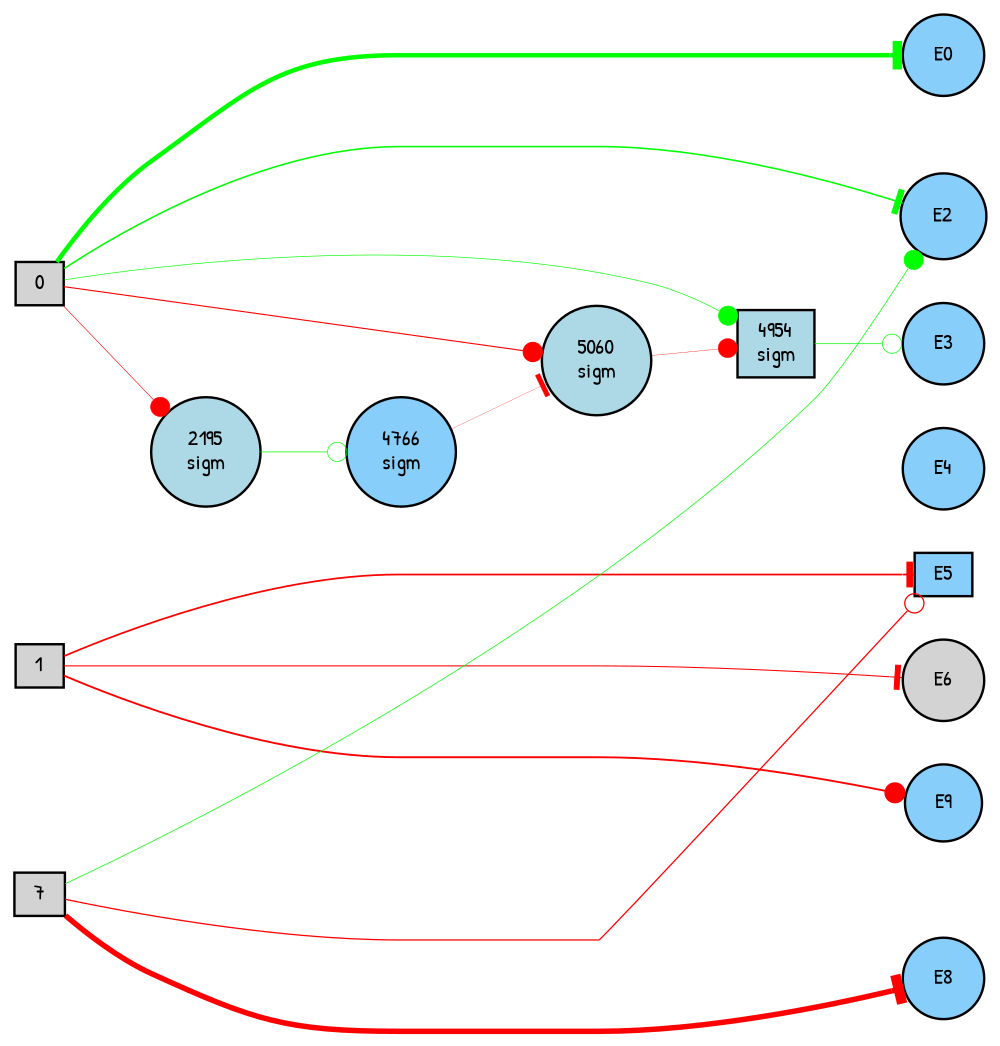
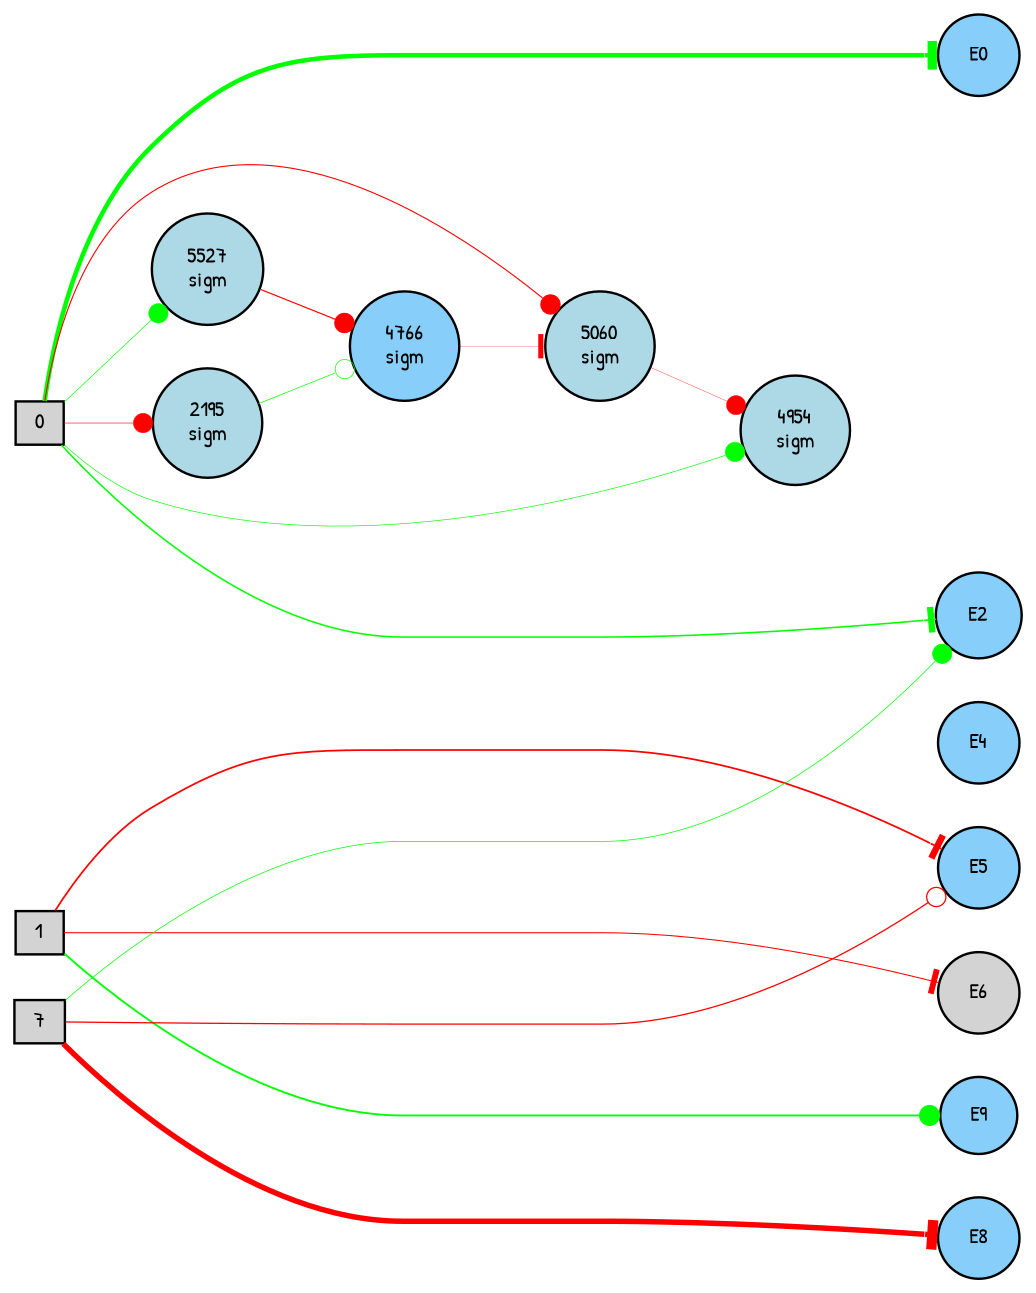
node "5527 sigm": added
node "4954 sigm": shape box -> circle
node "E3": removed
node "E5": shape box -> circle
edge "1" -> "E9": color red -> green
